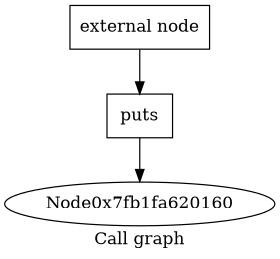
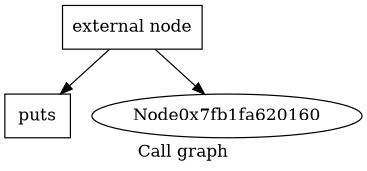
edge "puts" -> "Node0x7fb1fa620160": now "external node" -> "Node0x7fb1fa620160"
